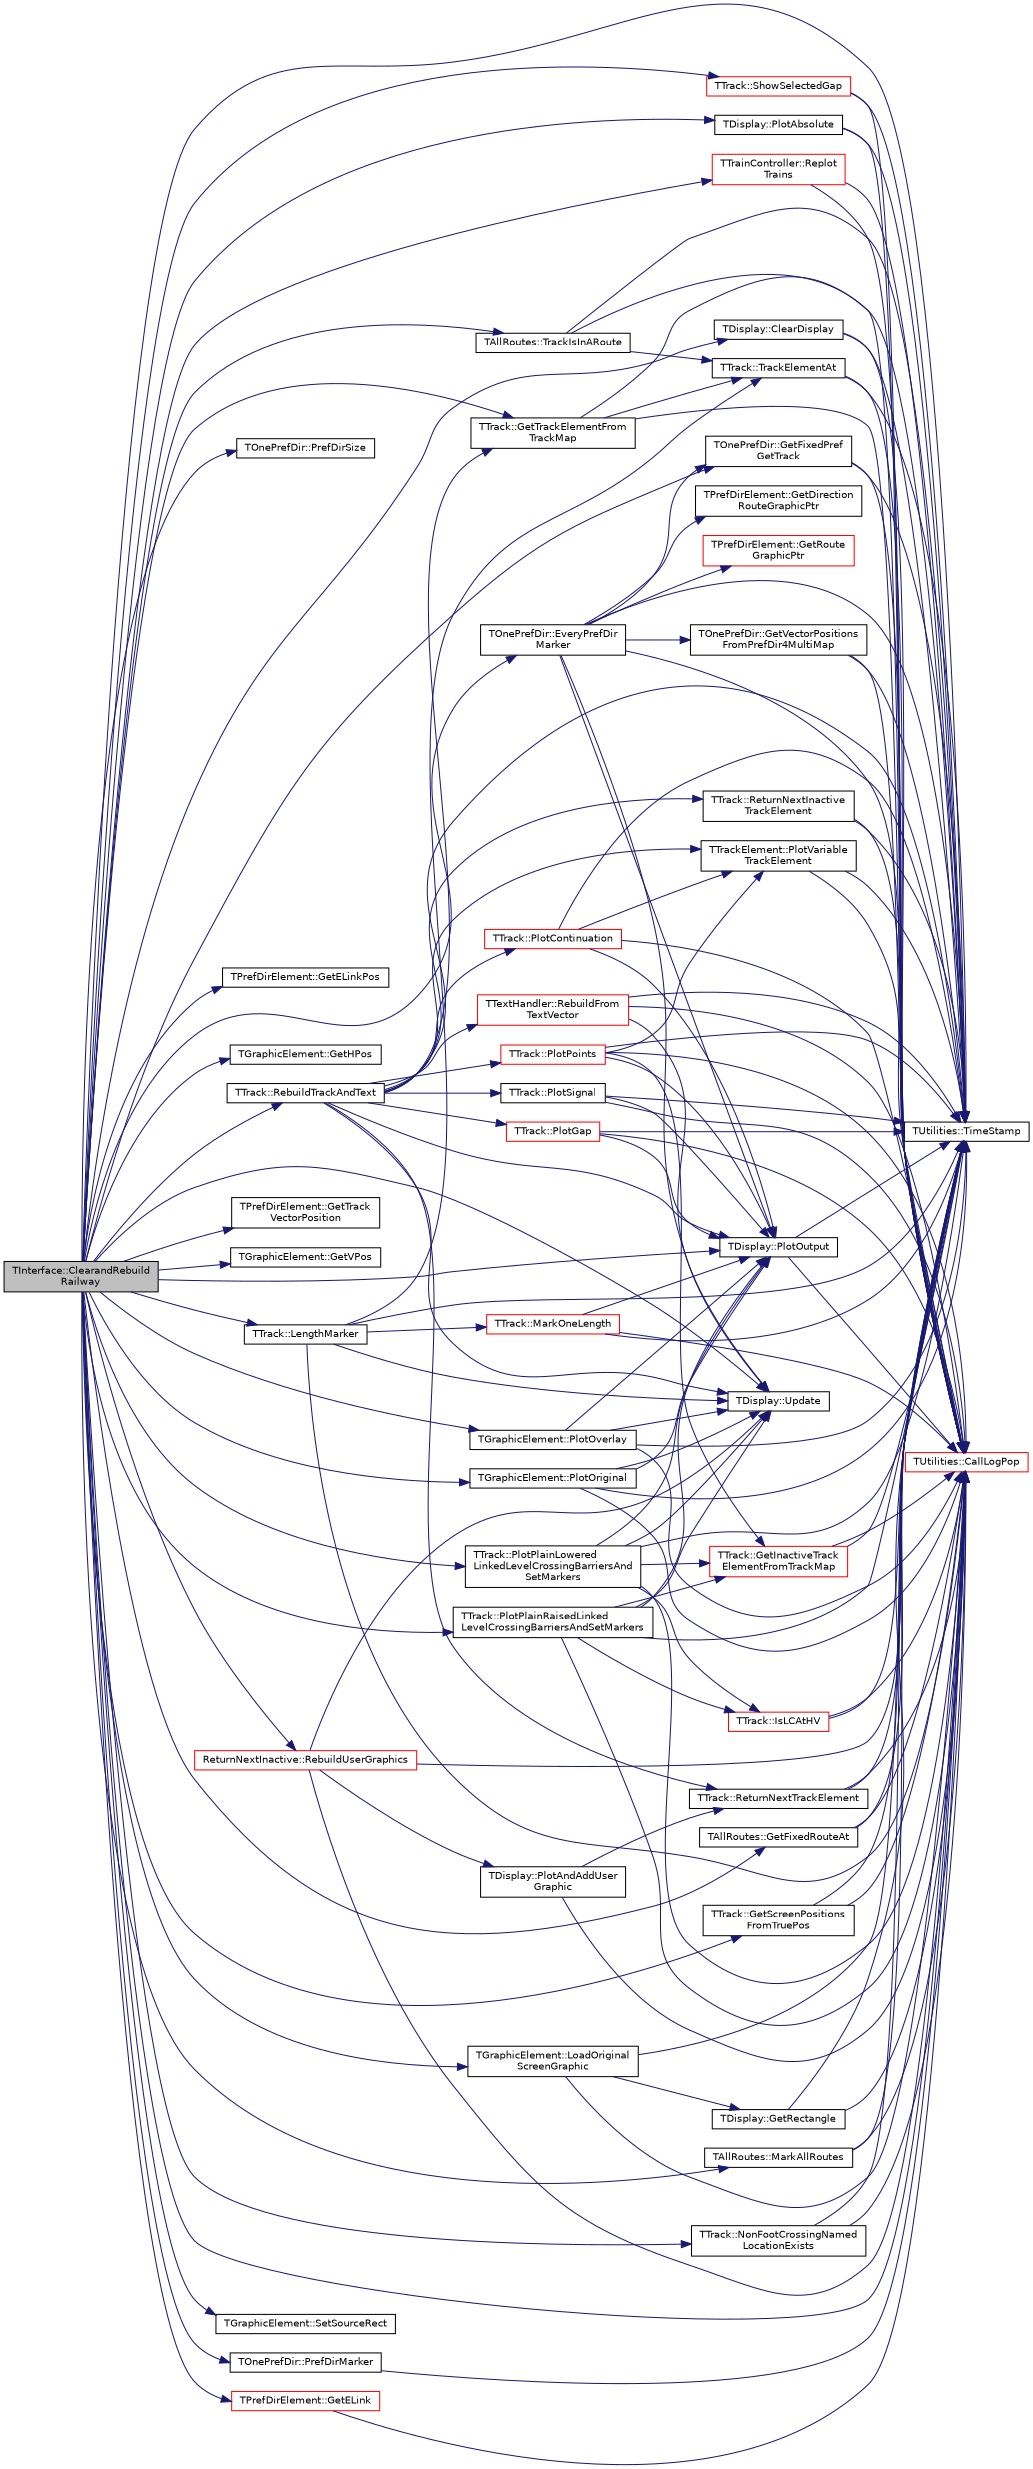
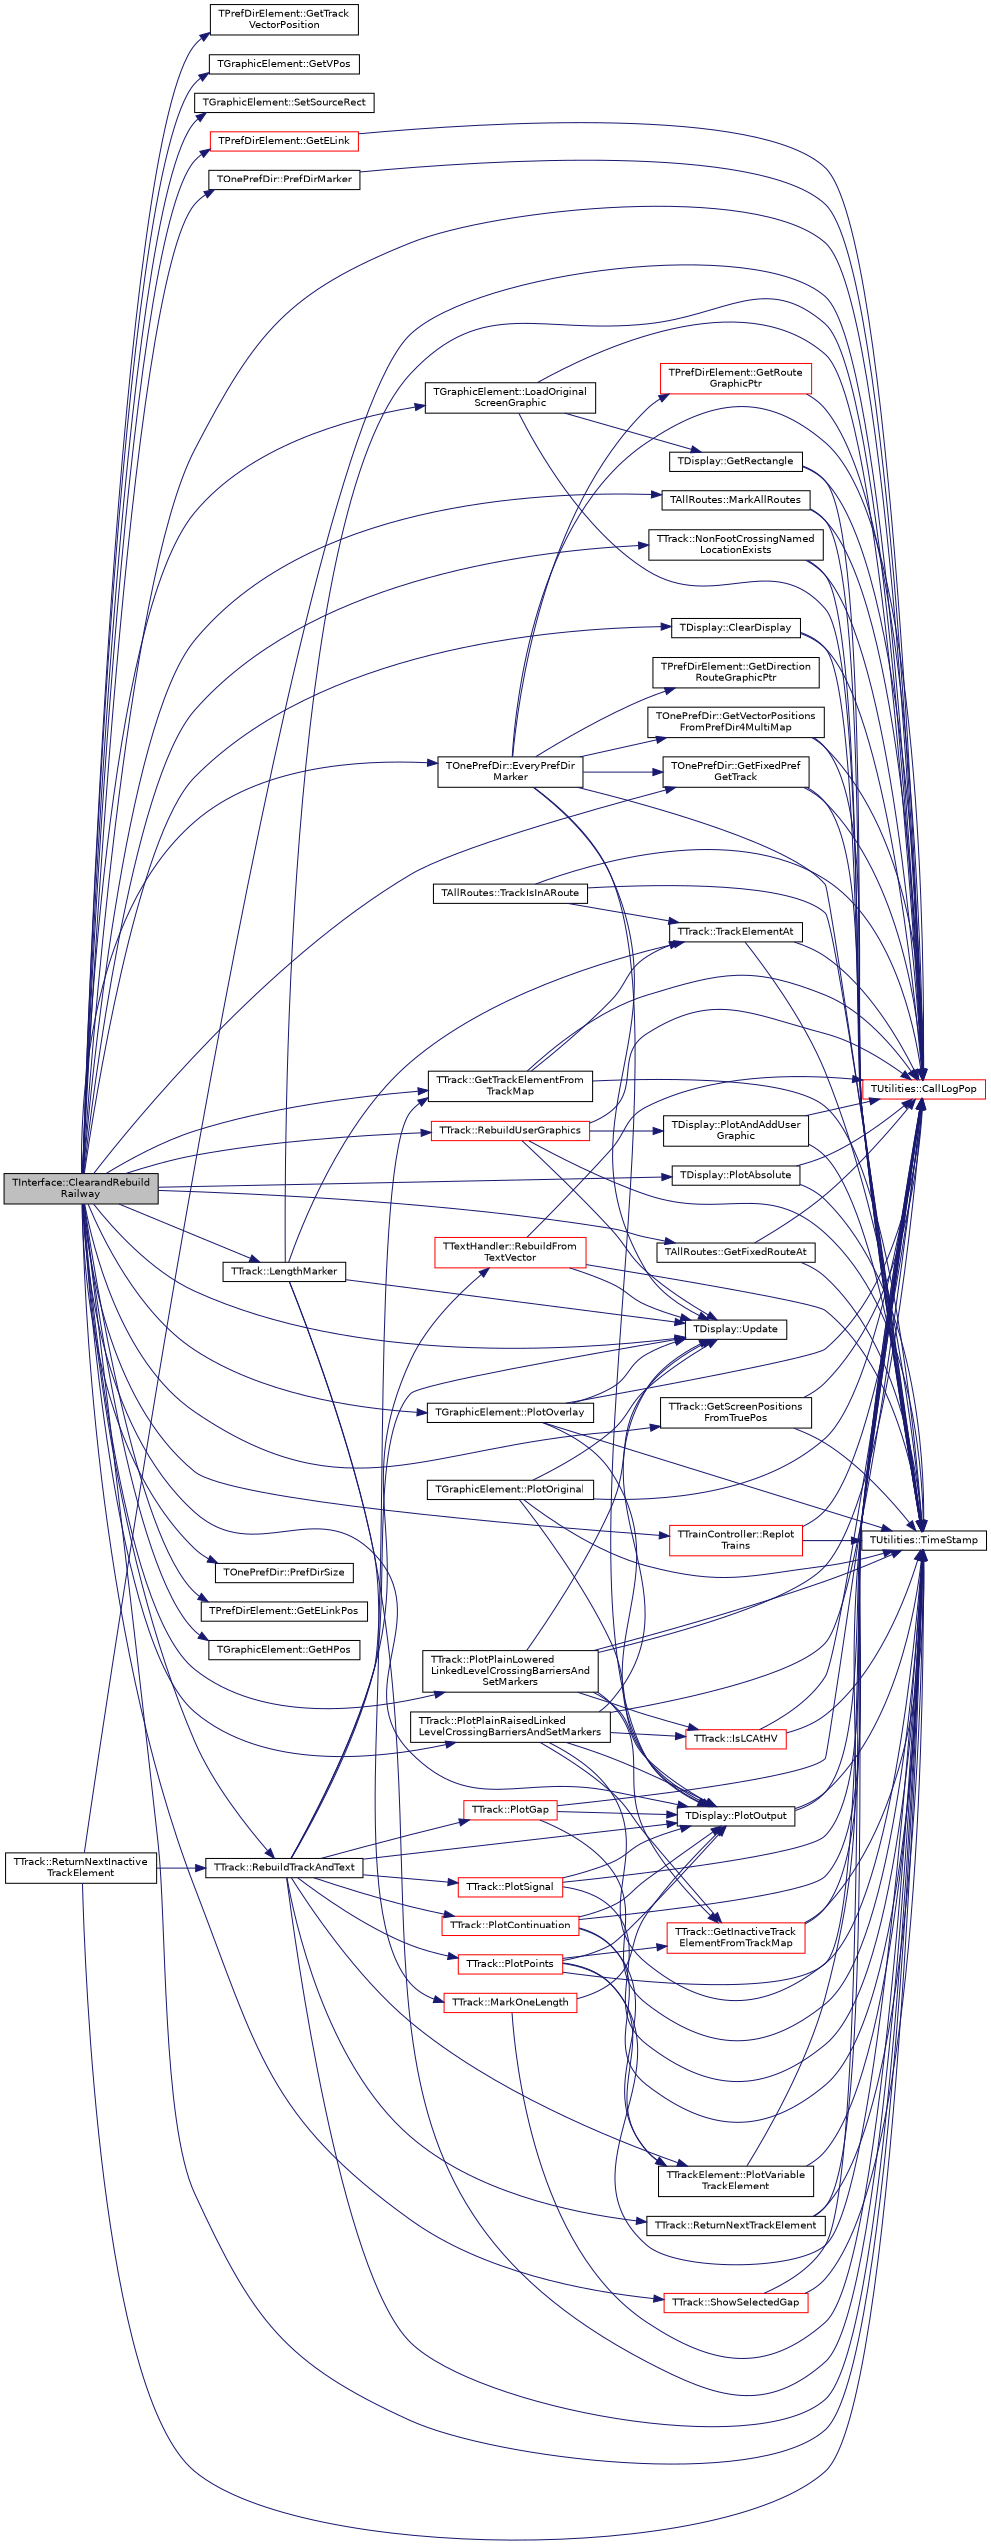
edge "TInterface::ClearandRebuild Railway" -> "TAllRoutes::TrackIsInARoute": removed
edge "TTrack::RebuildTrackAndText" -> "TTrack::ReturnNextInactive TrackElement": reversed
node "TTrack::PlotSignal": color black -> red
edge "TTrack::MarkOneLength" -> "TUtilities::CallLogPop": now "TPrefDirElement::GetRoute GraphicPtr" -> "TUtilities::CallLogPop"
edge "TInterface::ClearandRebuild Railway" -> "TGraphicElement::PlotOriginal": removed
node "ReturnNextInactive::RebuildUserGraphics": label "ReturnNextInactive::RebuildUserGraphics" -> "TTrack::RebuildUserGraphics"
edge "TDisplay::PlotAndAddUser Graphic" -> "TTrack::ReturnNextTrackElement": now "TDisplay::PlotAndAddUser Graphic" -> "TUtilities::TimeStamp"
